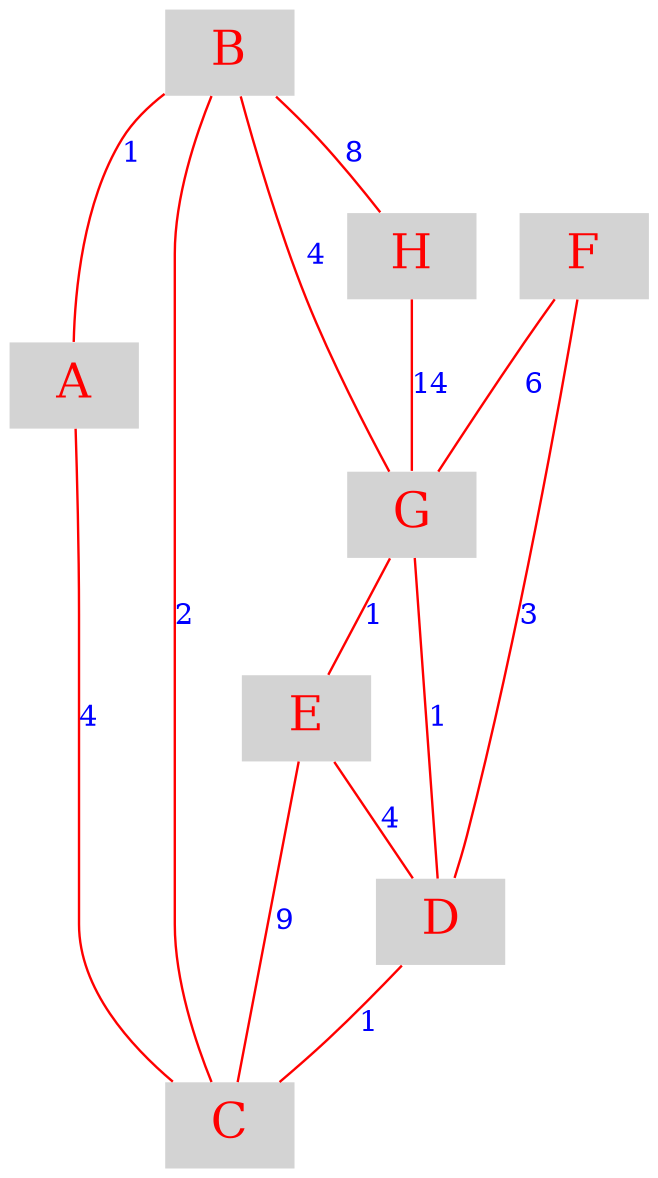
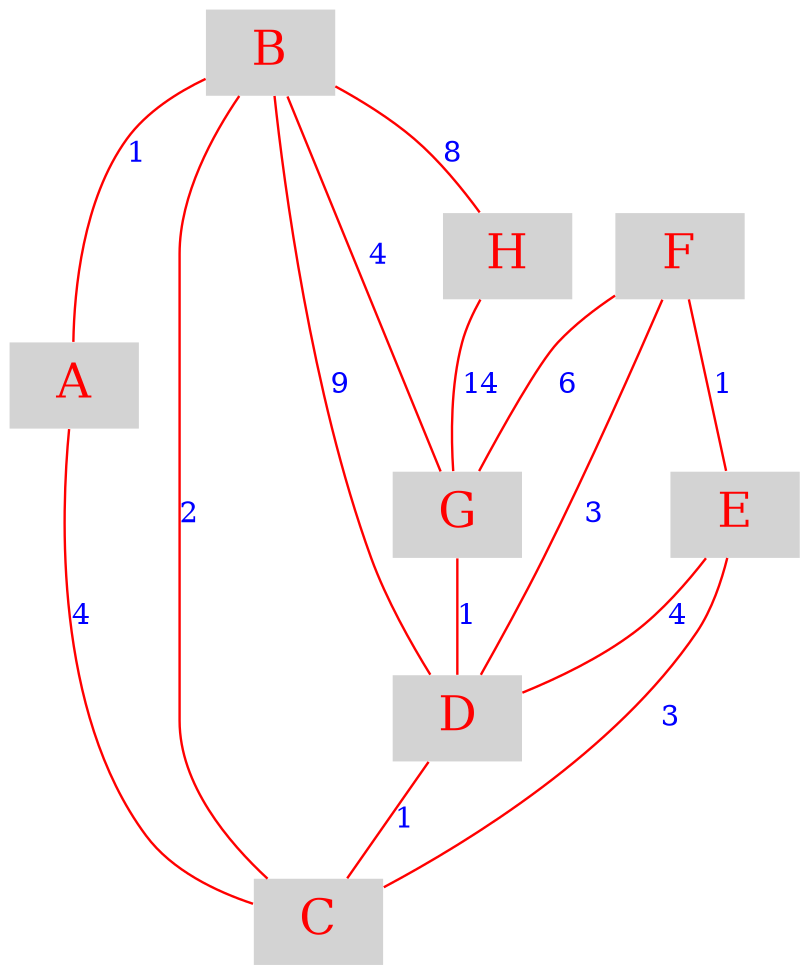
edge "B" -- "D": added, label "9"
edge "G" -- "E": now "F" -- "E"
edge "E" -- "C": label "9" -> "3"
